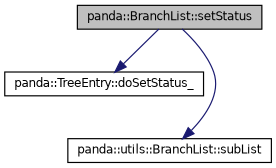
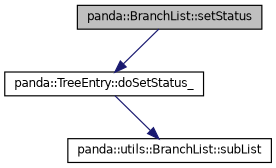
edge "panda::BranchList::setStatus" -> "panda::utils::BranchList::subList": now "panda::TreeEntry::doSetStatus_" -> "panda::utils::BranchList::subList"
